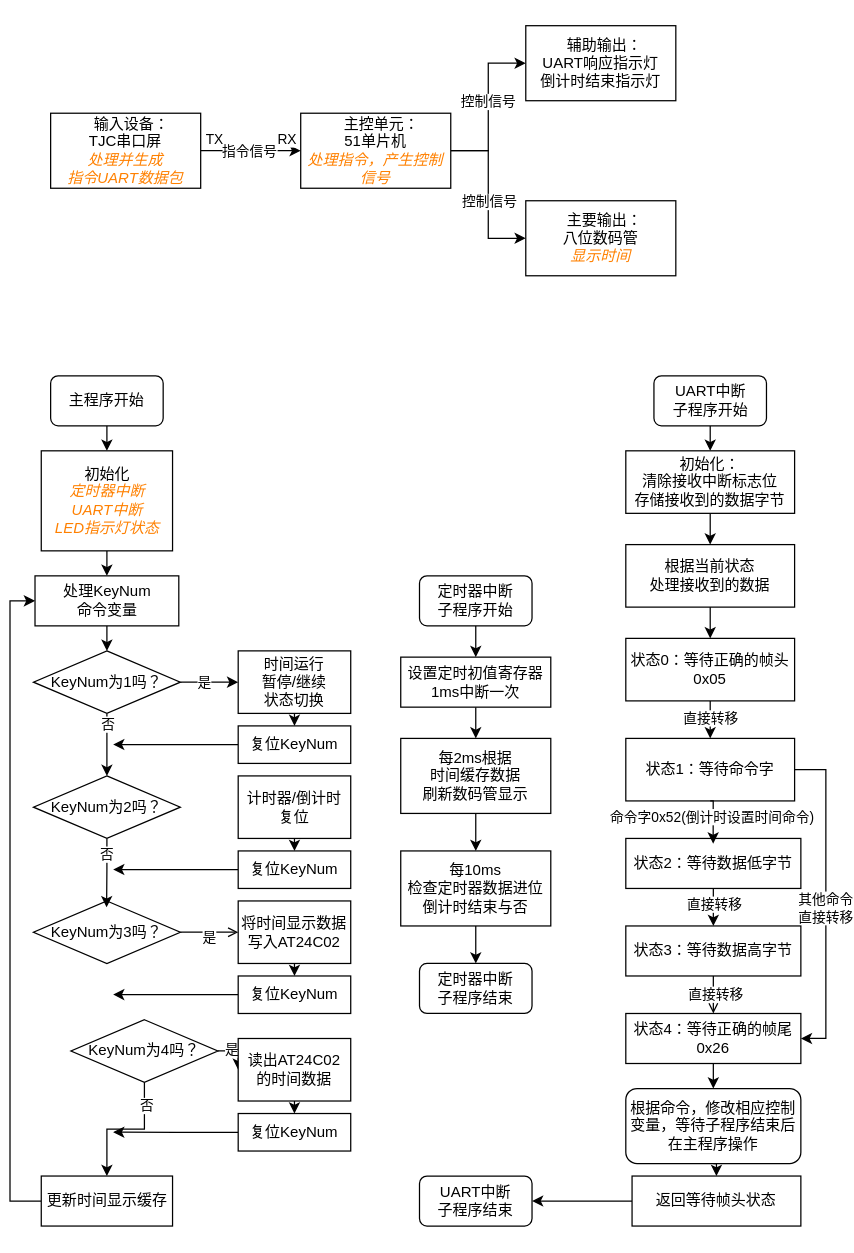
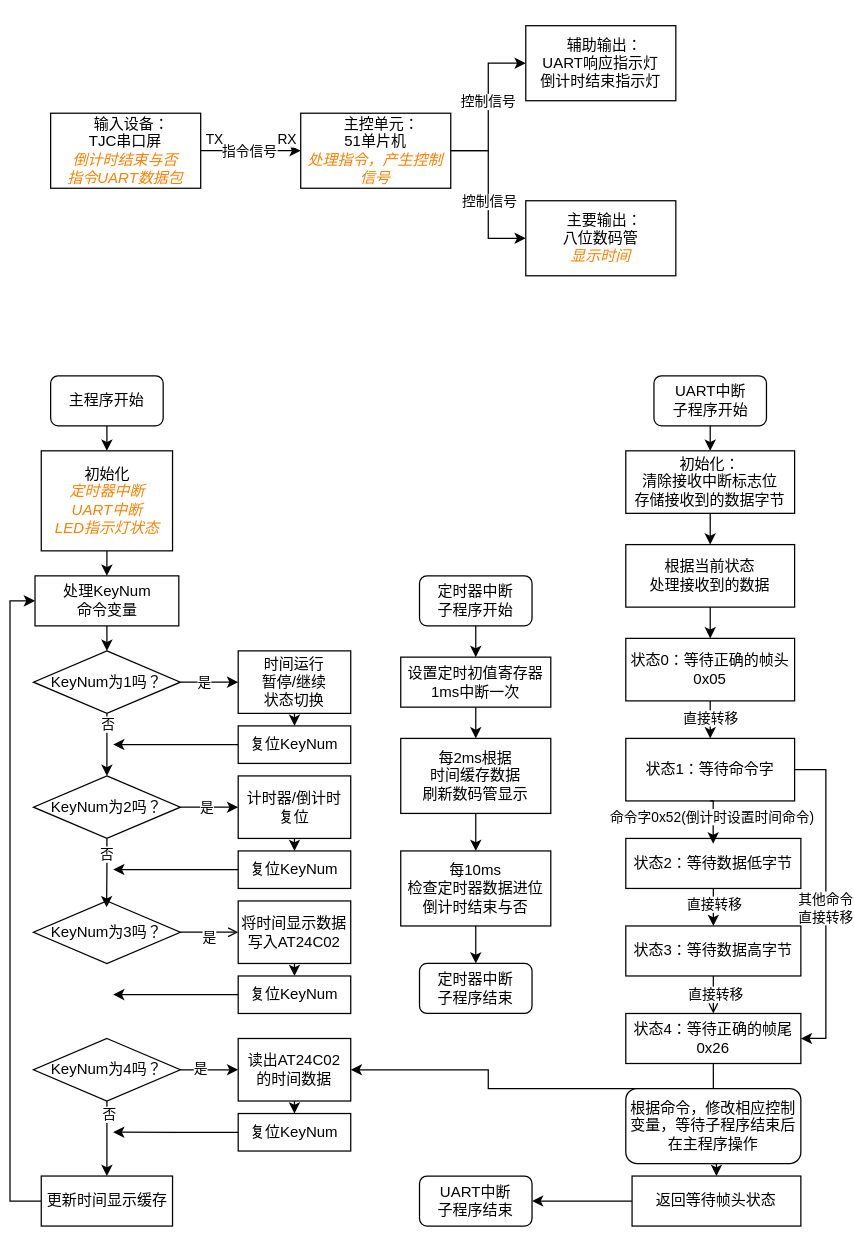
node "输入设备： TJC串口屏 处理并生成 指令UART数据包": label "输入设备： TJC串口屏 处理并生成 指令UART数据包" -> "输入设备： TJC串口屏 倒计时结束与否 指令UART数据包"
edge "KeyNum为2吗？" -> "计时器/倒计时 复位": added, label "是"
node "KeyNum为4吗？": moved (144, 1051) -> (107, 1069)
edge "状态4：等待正确的帧尾 0x26" -> "根据命令，修改相应控制变量，等待子程序结束后在主程序操作": now "状态4：等待正确的帧尾 0x26" -> "读出AT24C02 的时间数据"
